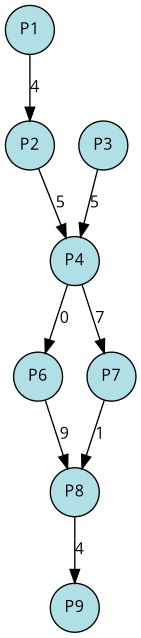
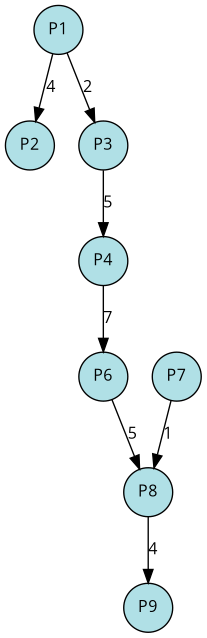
edge "P1" -> "P3": added, label "2"
edge "P2" -> "P4": removed, label "5"
edge "P4" -> "P7": removed, label "7"
edge "P4" -> "P6": label "0" -> "7"
edge "P6" -> "P8": label "9" -> "5"
